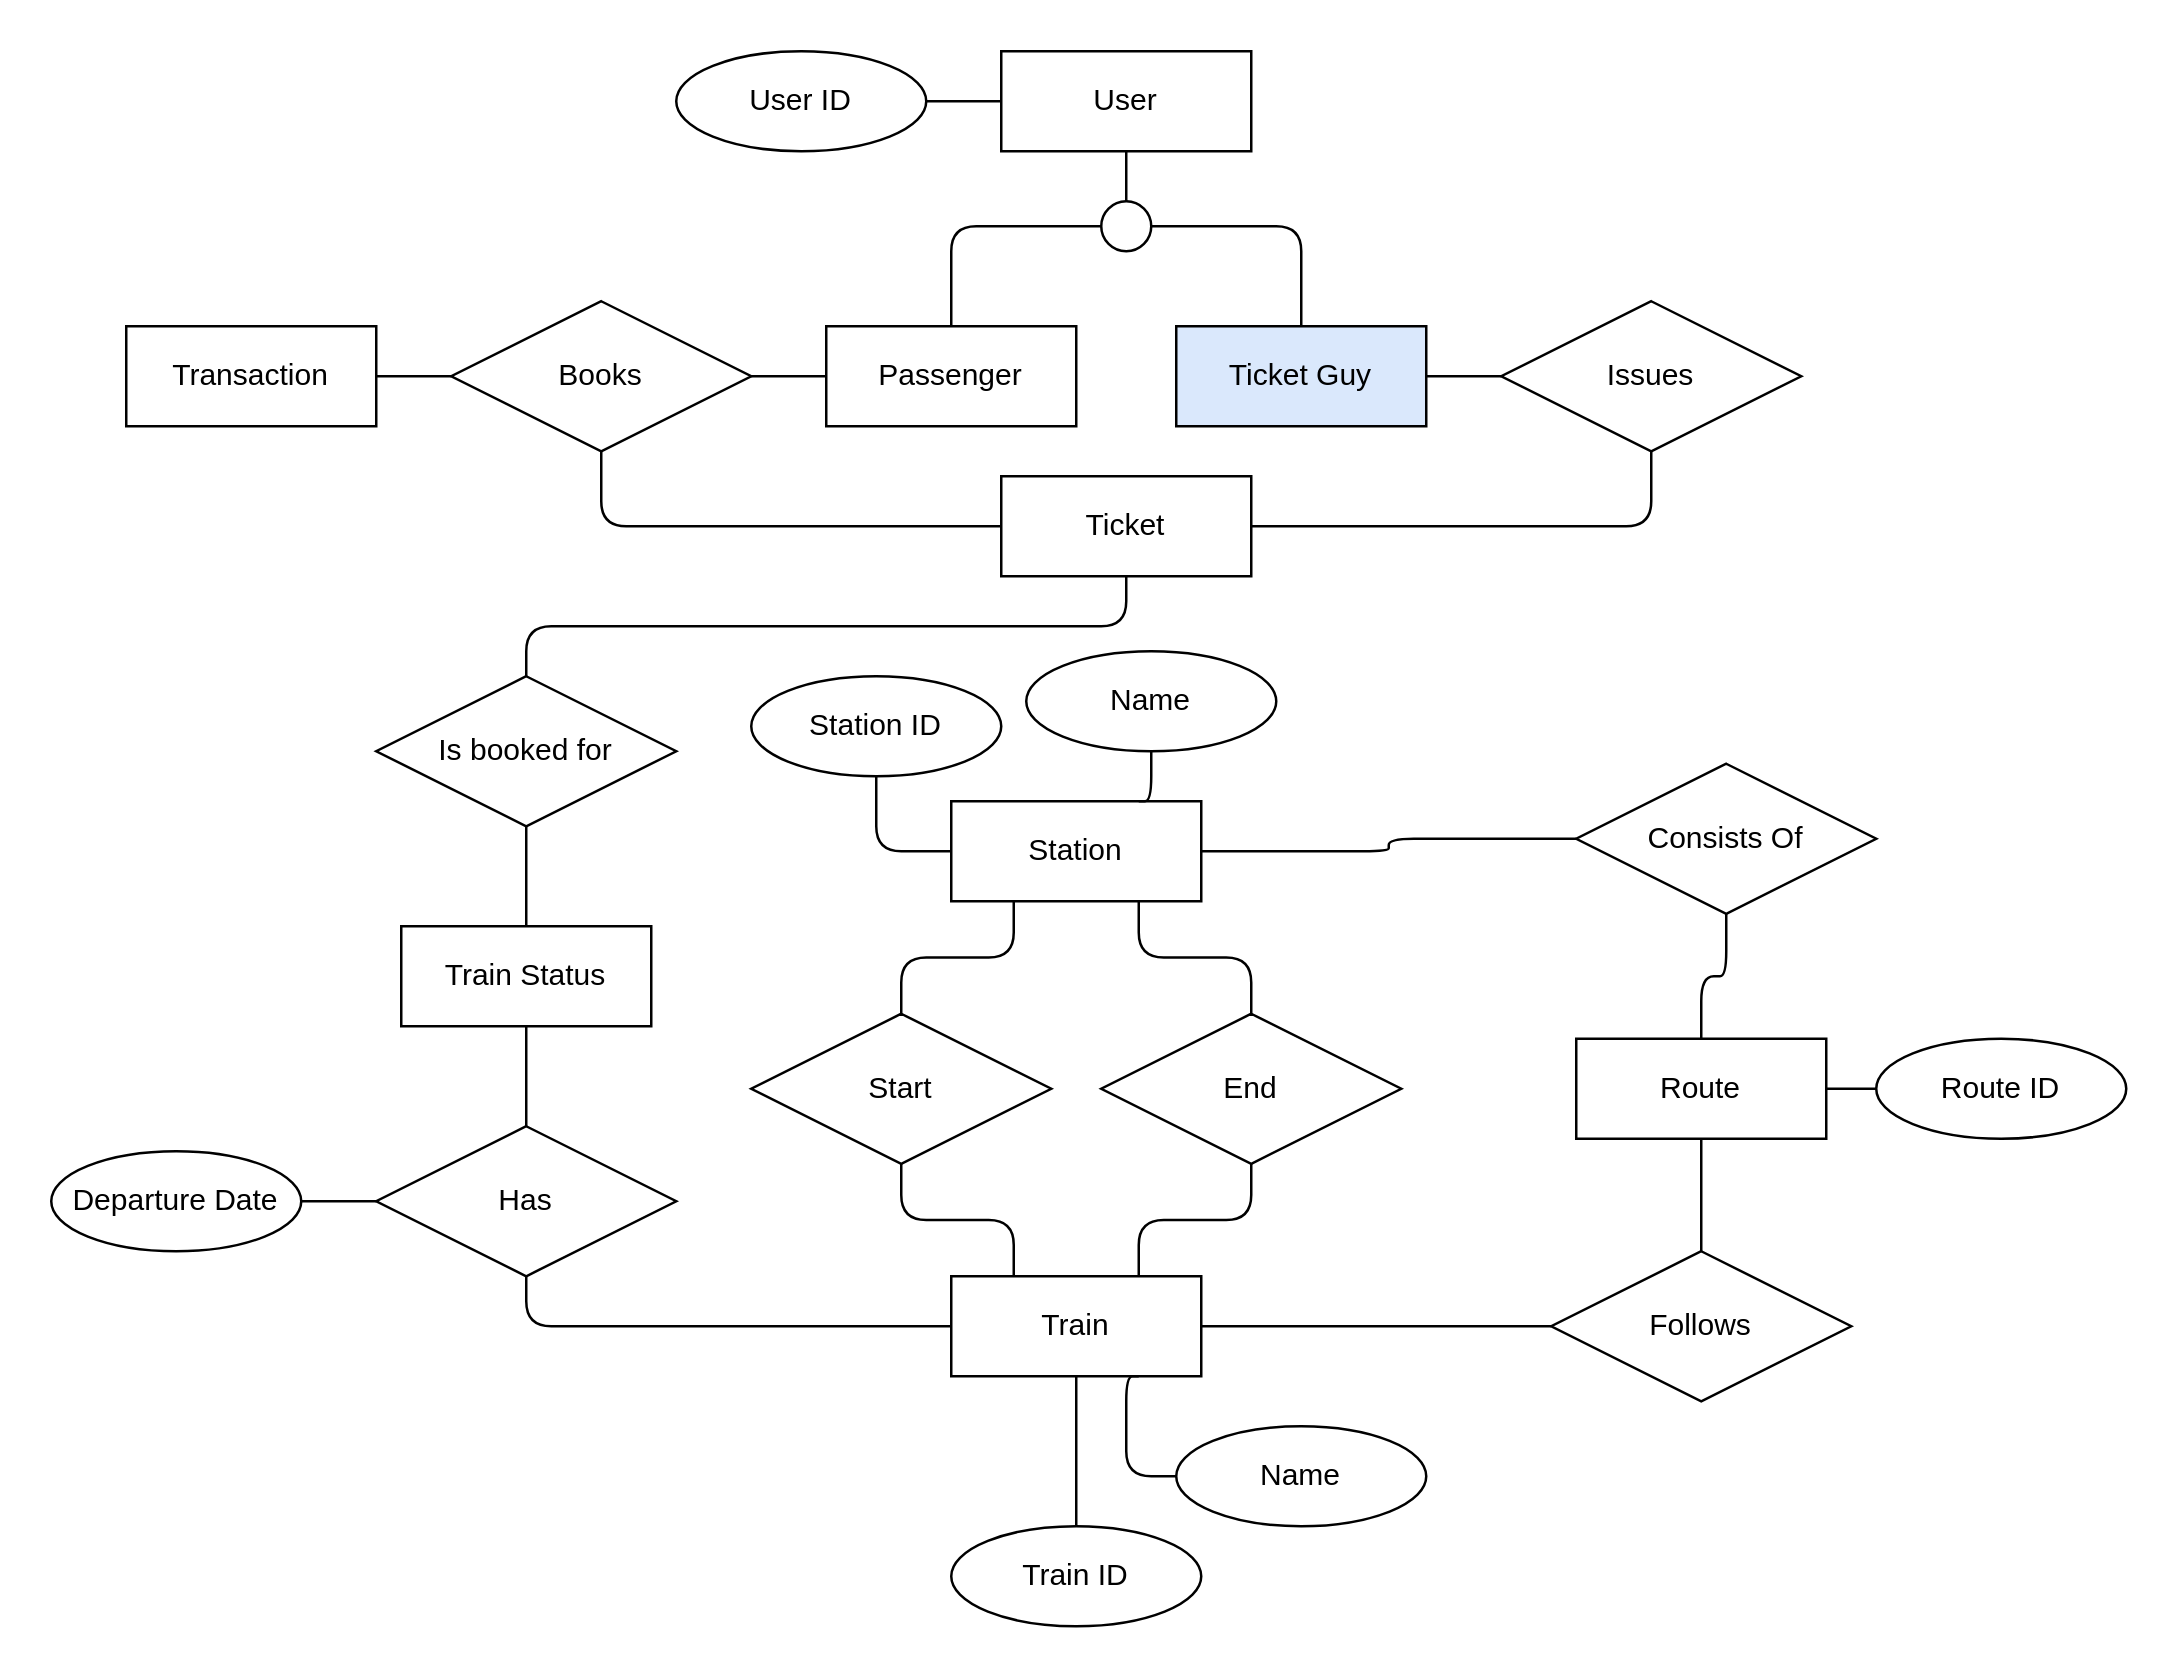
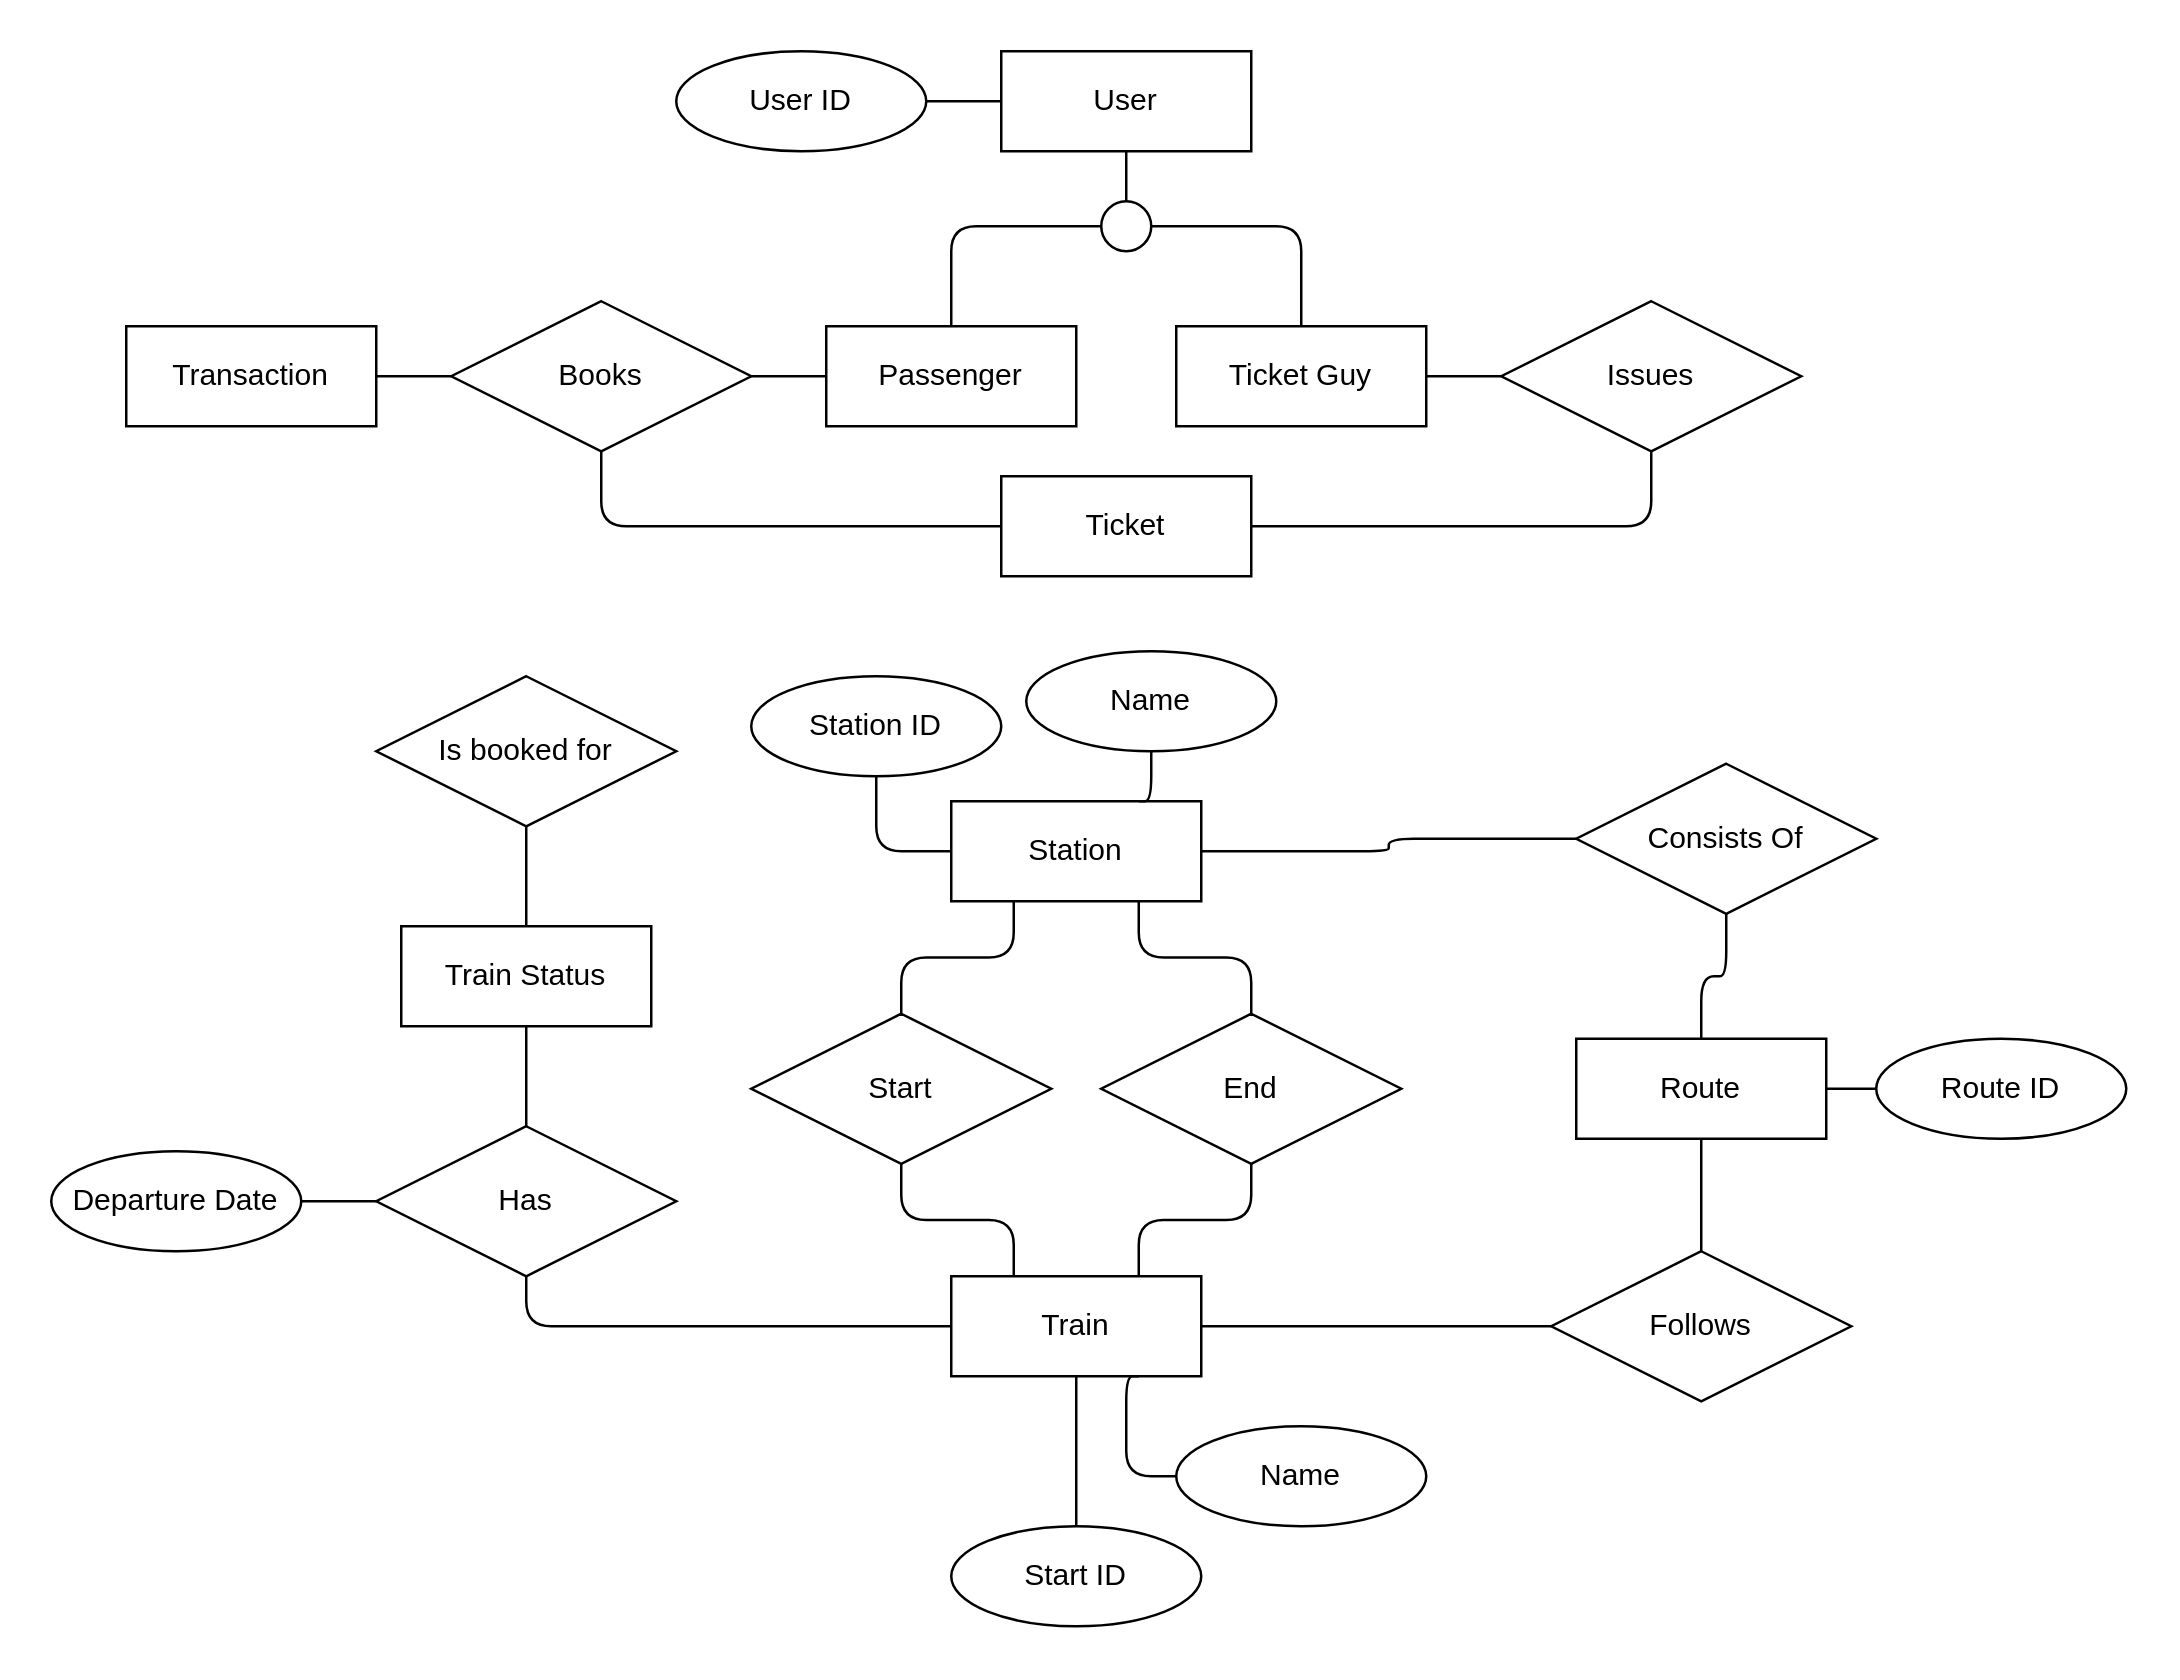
node "Ticket Guy": fillcolor #dae8fc -> #ffffff
edge "Ticket" -- "Is booked for": removed
node "Train ID": label "Train ID" -> "Start ID"
